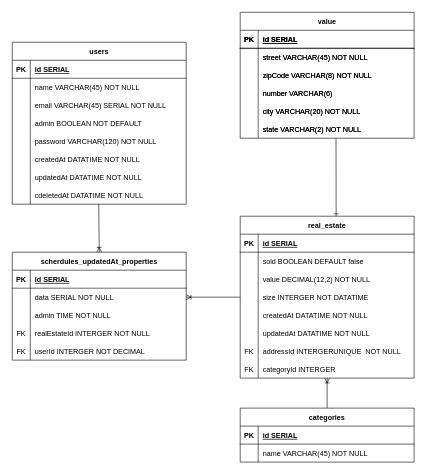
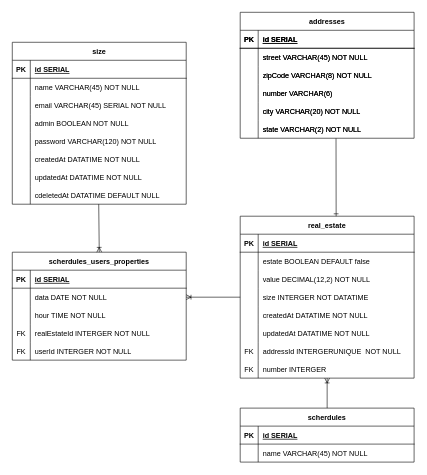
node "value": label "value" -> "addresses"
node "users": label "users" -> "size"
node "admin BOOLEAN NOT DEFAULT": label "admin BOOLEAN NOT DEFAULT" -> "admin BOOLEAN NOT NULL"
node "cdeletedAt DATATIME NOT NULL": label "cdeletedAt DATATIME NOT NULL" -> "cdeletedAt DATATIME DEFAULT NULL"
node "scherdules_updatedAt_properties": label "scherdules_updatedAt_properties" -> "scherdules_users_properties"
node "sold BOOLEAN DEFAULT false": label "sold BOOLEAN DEFAULT false" -> "estate BOOLEAN DEFAULT false"
node "data SERIAL NOT NULL": label "data SERIAL NOT NULL" -> "data DATE NOT NULL"
node "admin TIME NOT NULL": label "admin TIME NOT NULL" -> "hour TIME NOT NULL"
node "userId INTERGER NOT DECIMAL": label "userId INTERGER NOT DECIMAL" -> "userId INTERGER NOT NULL"
node "categoryId INTERGER": label "categoryId INTERGER" -> "number INTERGER"
node "categories": label "categories" -> "scherdules"
